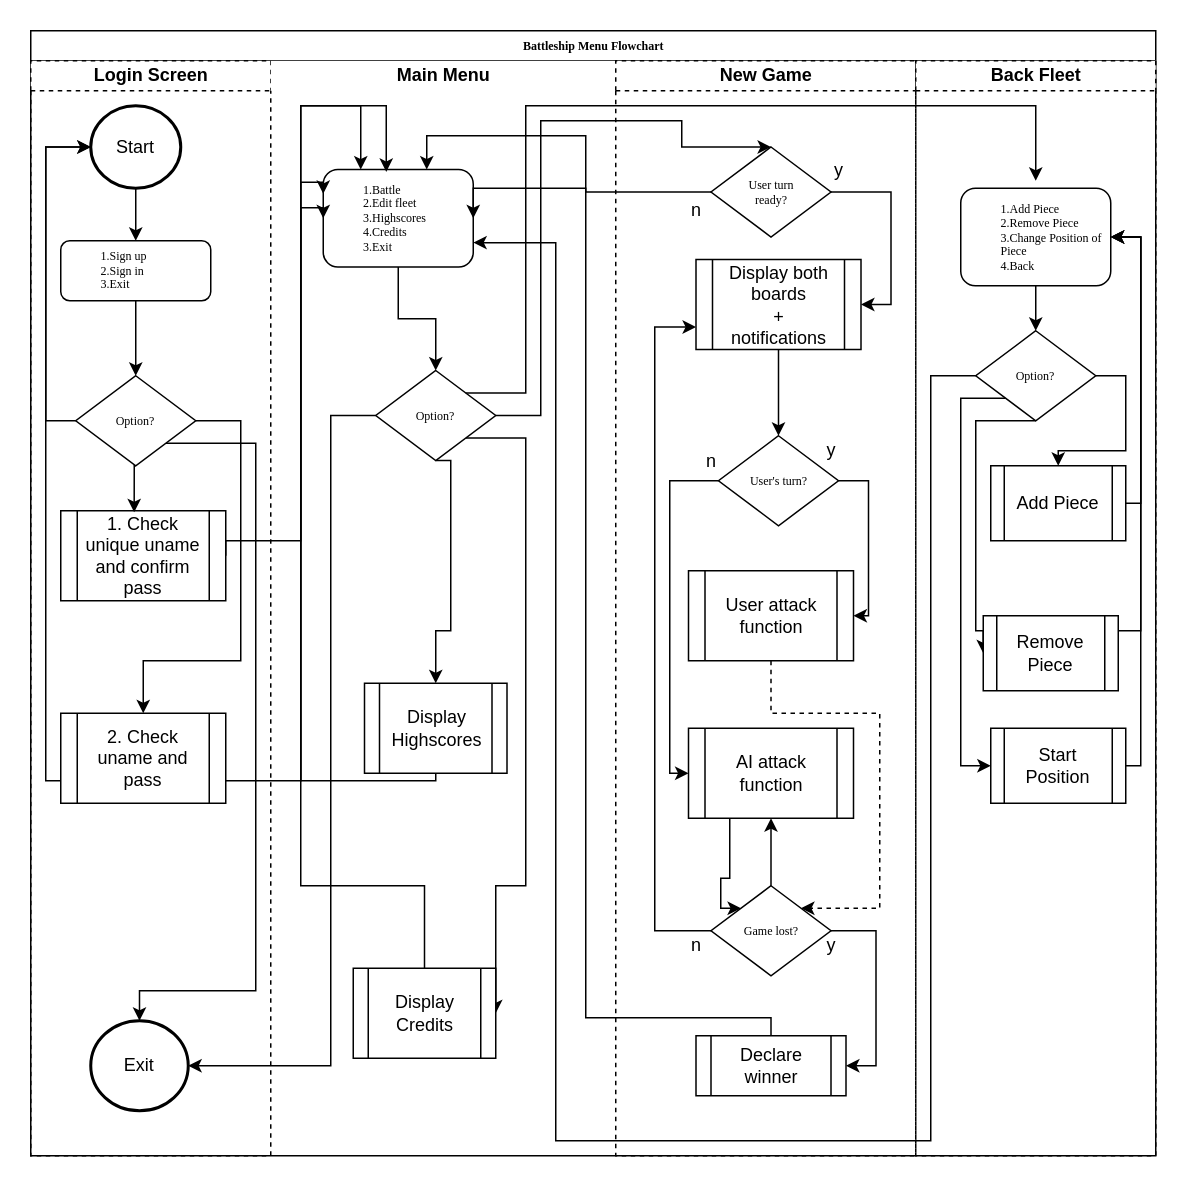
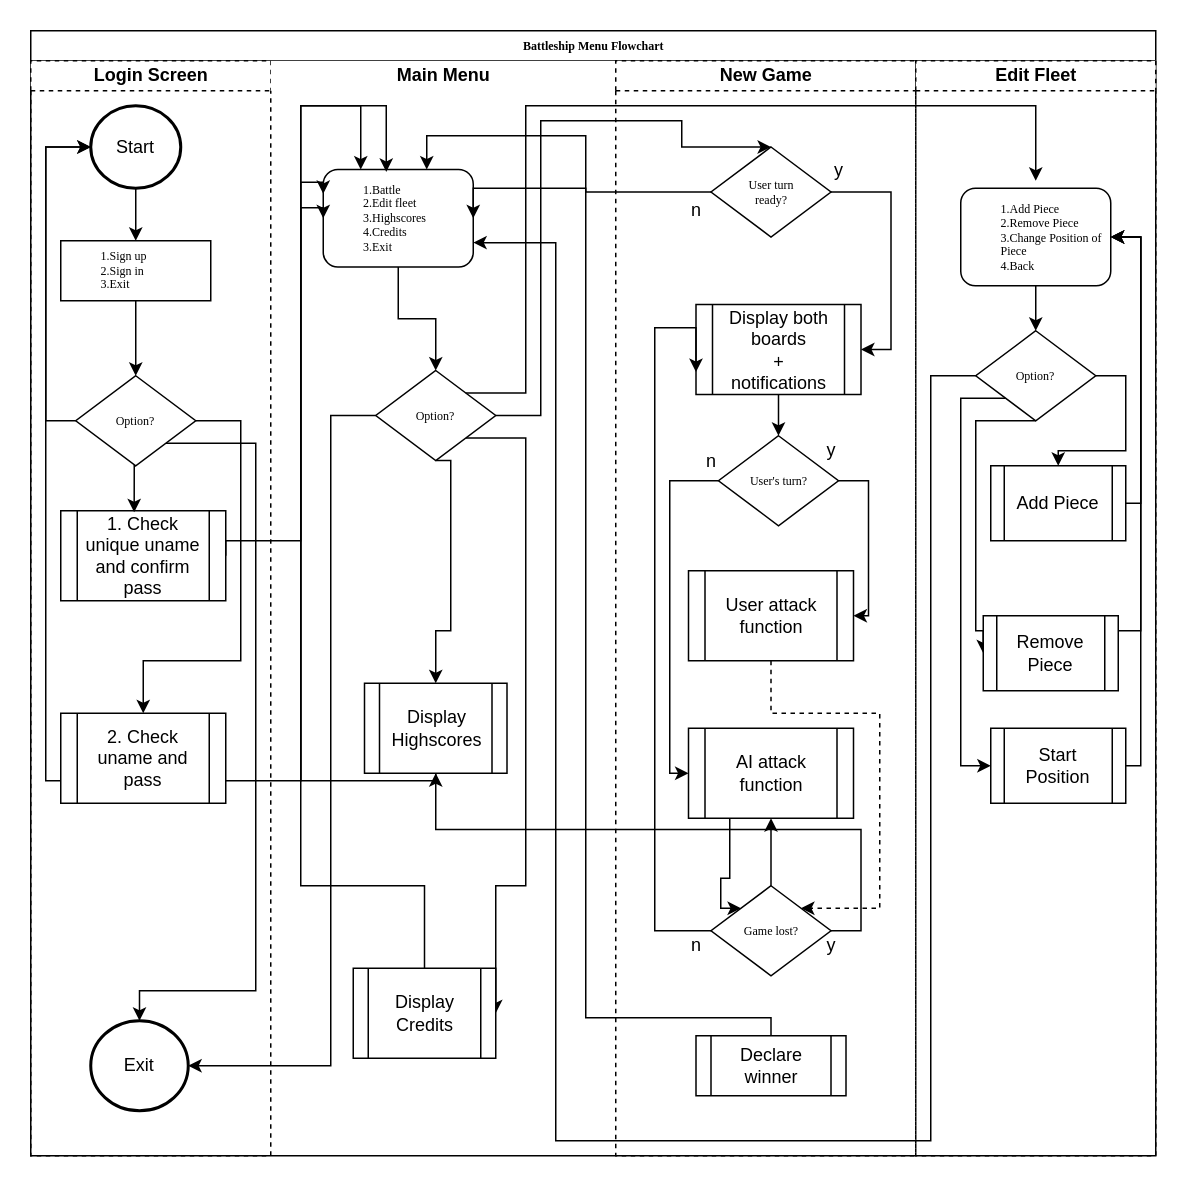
node "Back Fleet": label "Back Fleet" -> "Edit Fleet"
node "1.Sign up 2.Sign in 3.Exit": shape rounded rectangle -> rectangle
node "Display both boards + notifications": moved (779, 305) -> (779, 350)
edge "Game lost?" -> "Declare winner": now "Game lost?" -> "Display Highscores"
